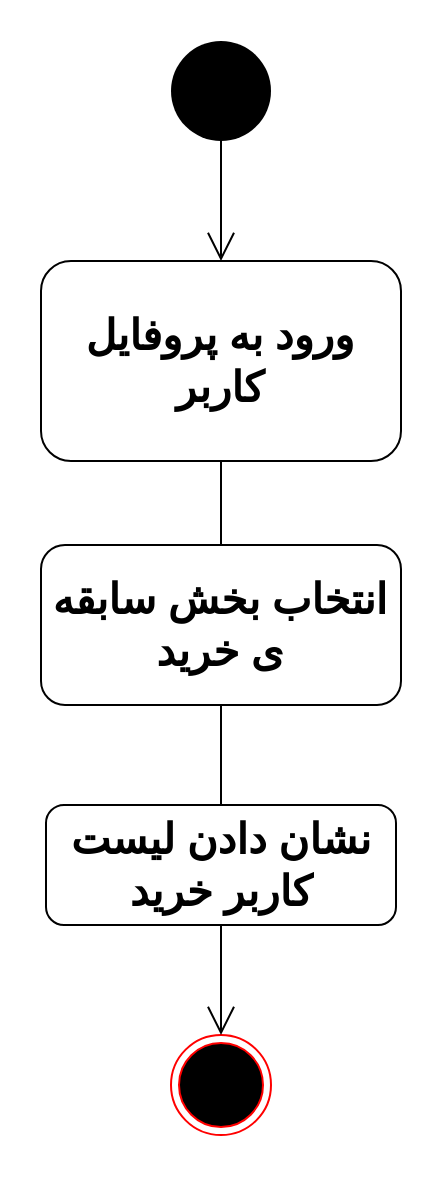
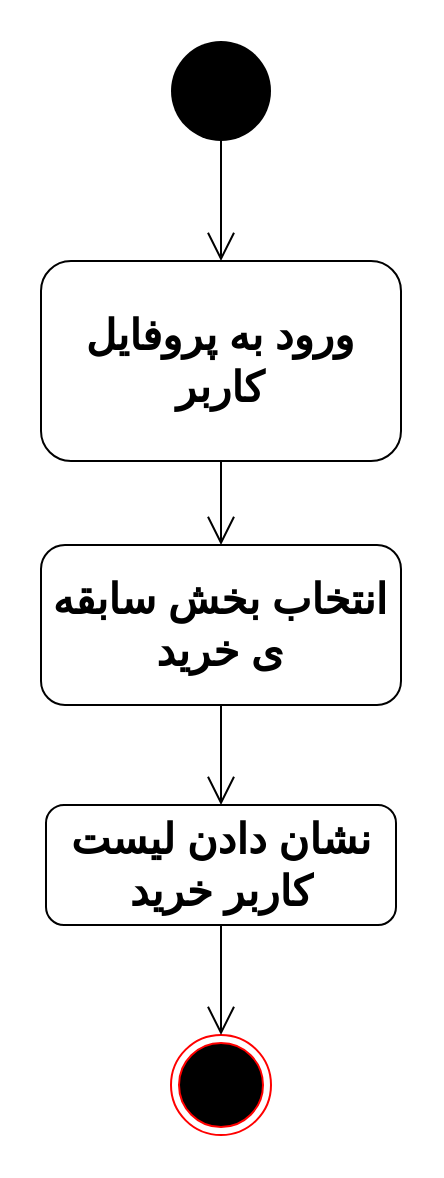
edge "ورود به پروفایل کاربر" -- "انتخاب بخش سابقه ی خرید": arrowhead none -> open
edge "انتخاب بخش سابقه ی خرید" -- "نشان دادن لیست کاربر خرید": arrowhead none -> open
